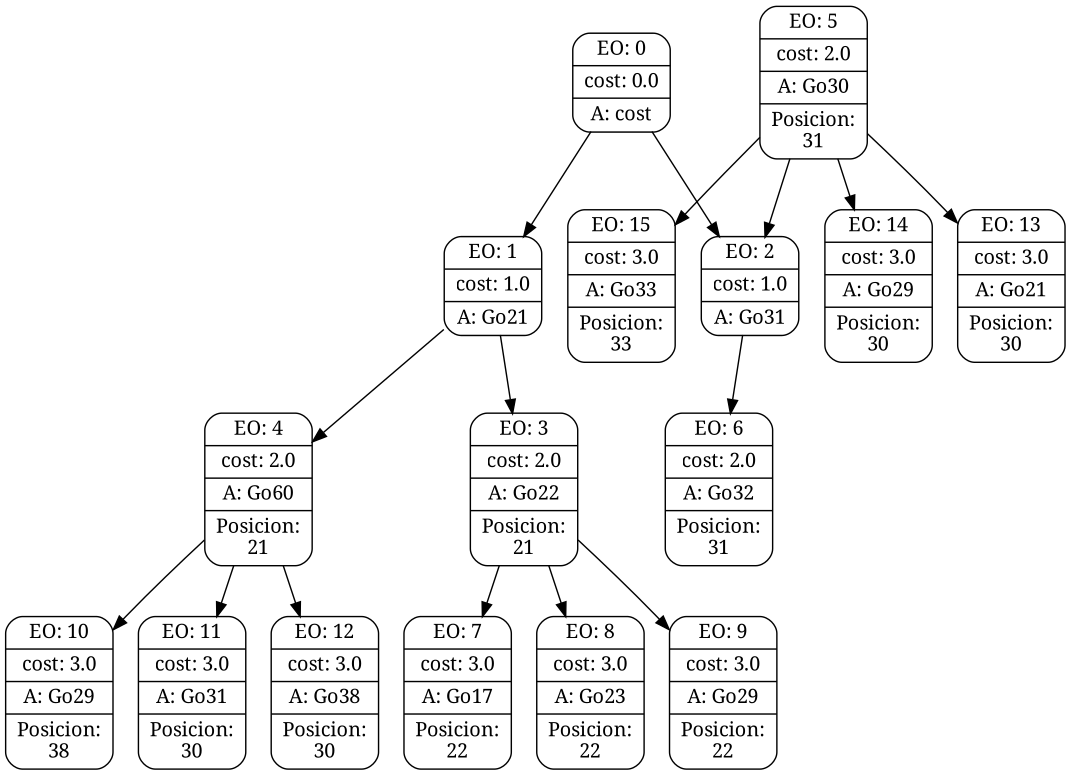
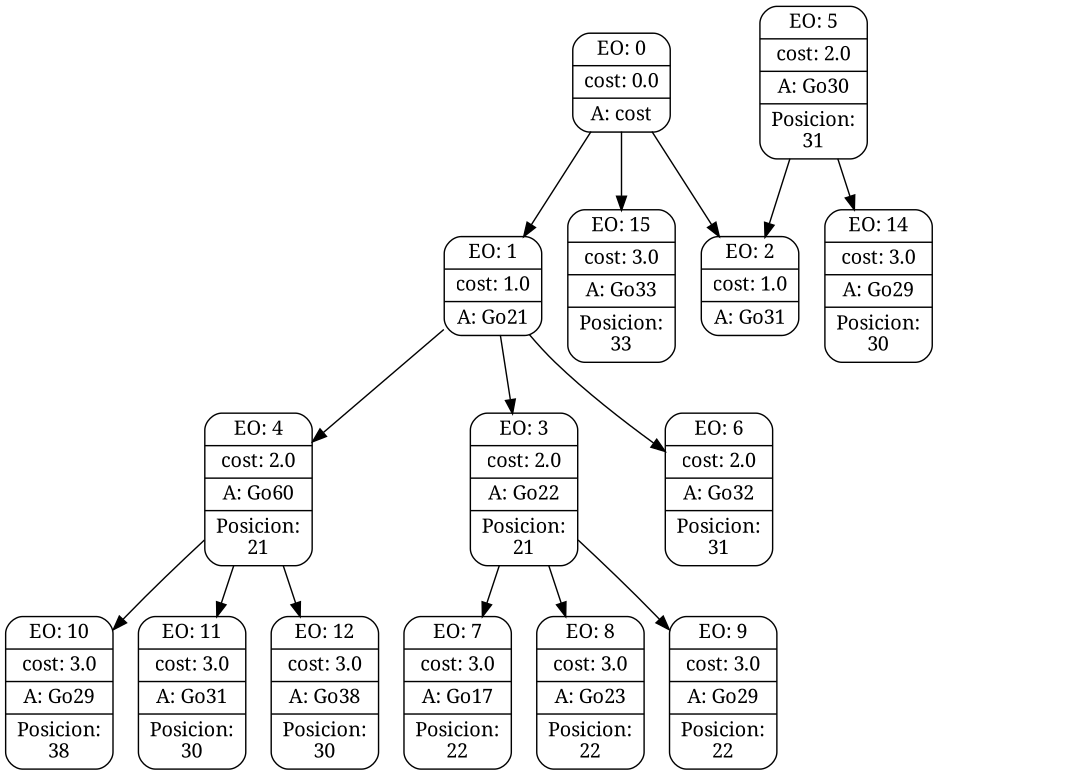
edge "EO: 5" -> "EO: 15": now "EO: 0" -> "EO: 15"
node "EO: 13": removed
edge "EO: 2" -> "EO: 6": now "EO: 1" -> "EO: 6"
